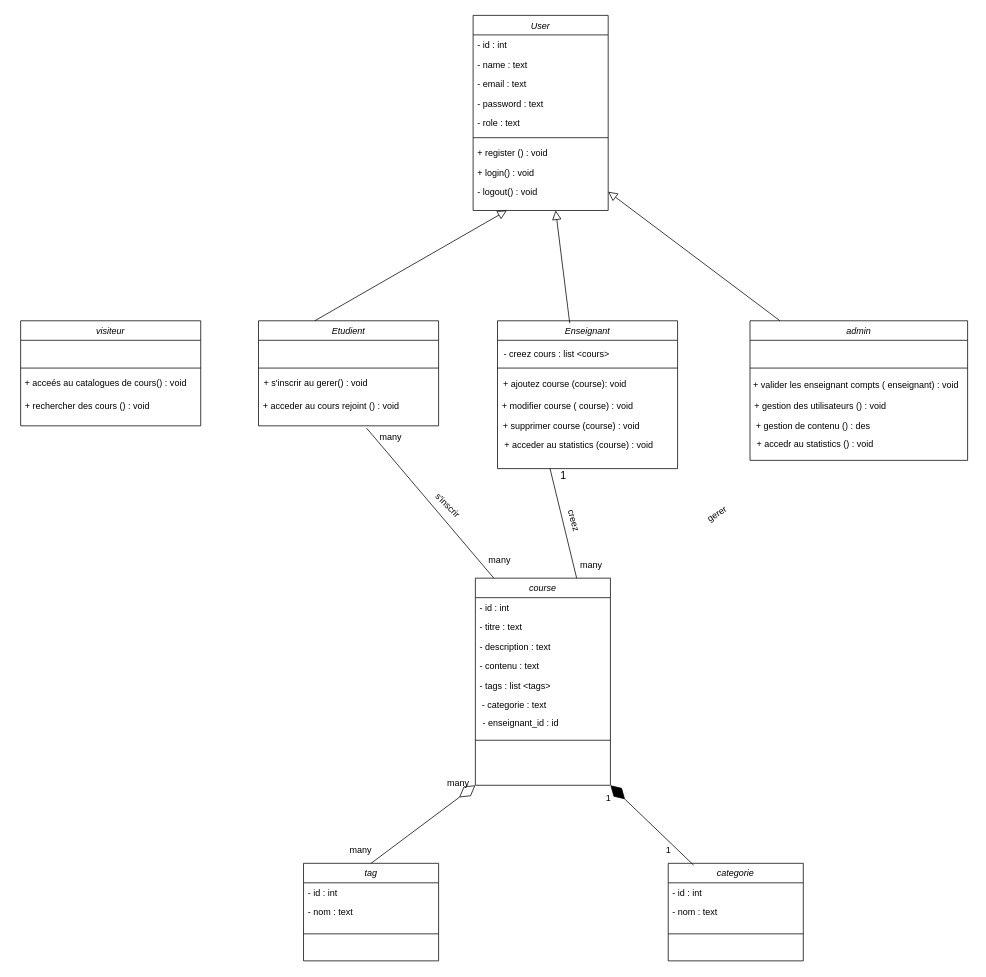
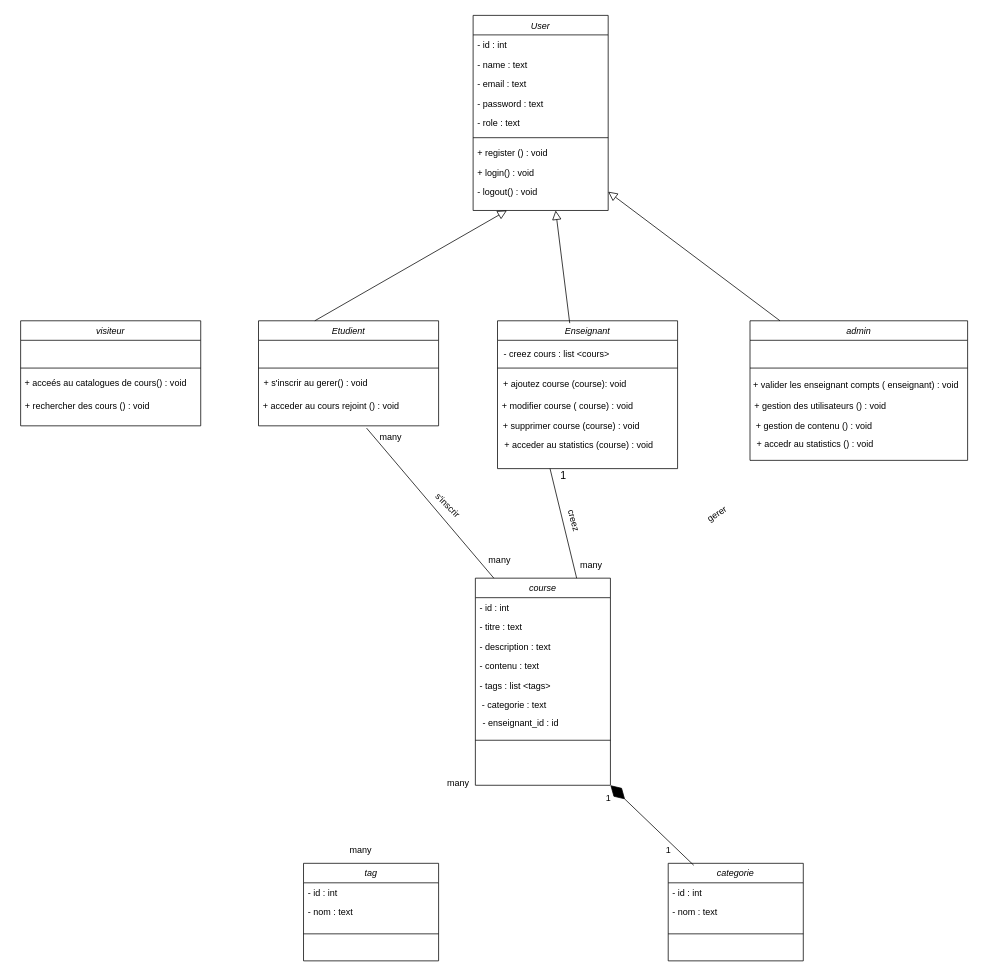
node "+ gestion de contenu () : des": label "+ gestion de contenu () : des" -> "+ gestion de contenu () : void"
edge "tag" -> "course": removed
